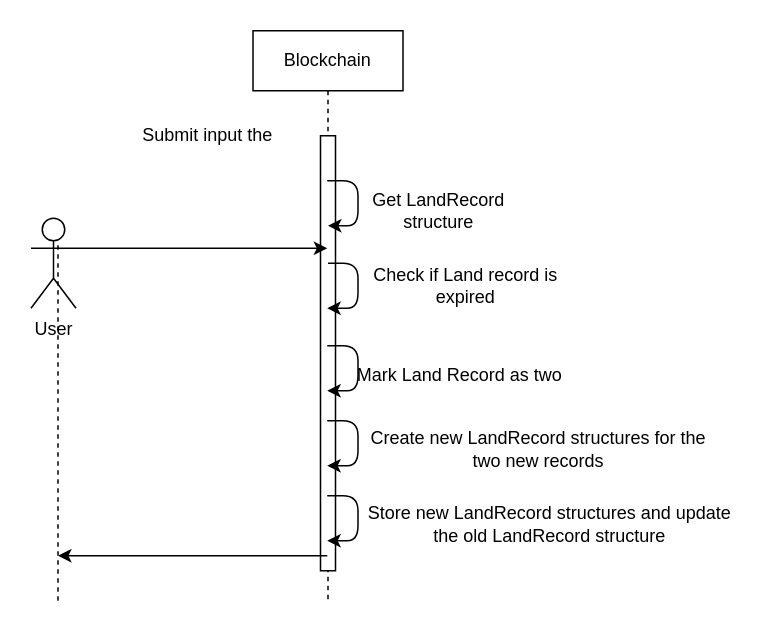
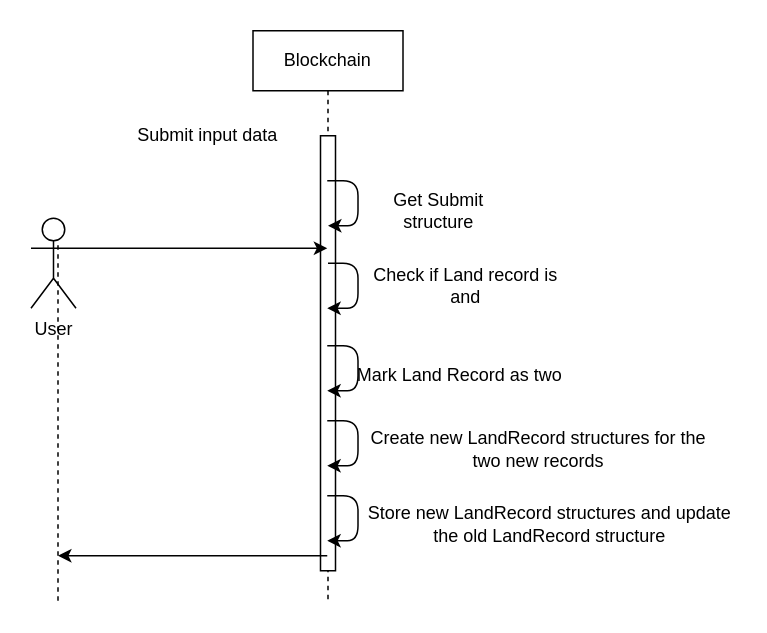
node "Submit input the": label "Submit input the" -> "Submit input data"
node "Get LandRecord structure": label "Get LandRecord structure" -> "Get Submit structure"
node "Check if Land record is expired": label "Check if Land record is expired" -> "Check if Land record is and"
